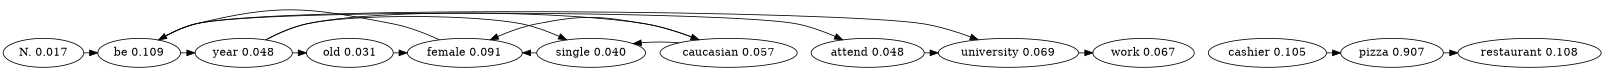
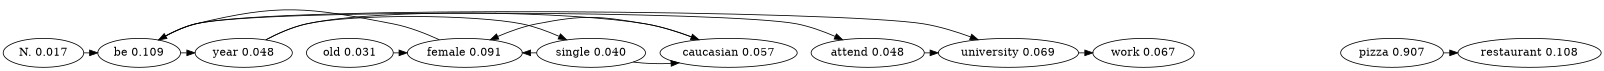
edge "caucasian 0.057" -> "single 0.040": reversed
edge "year 0.048" -> "old 0.031": removed
node "cashier 0.105": removed
